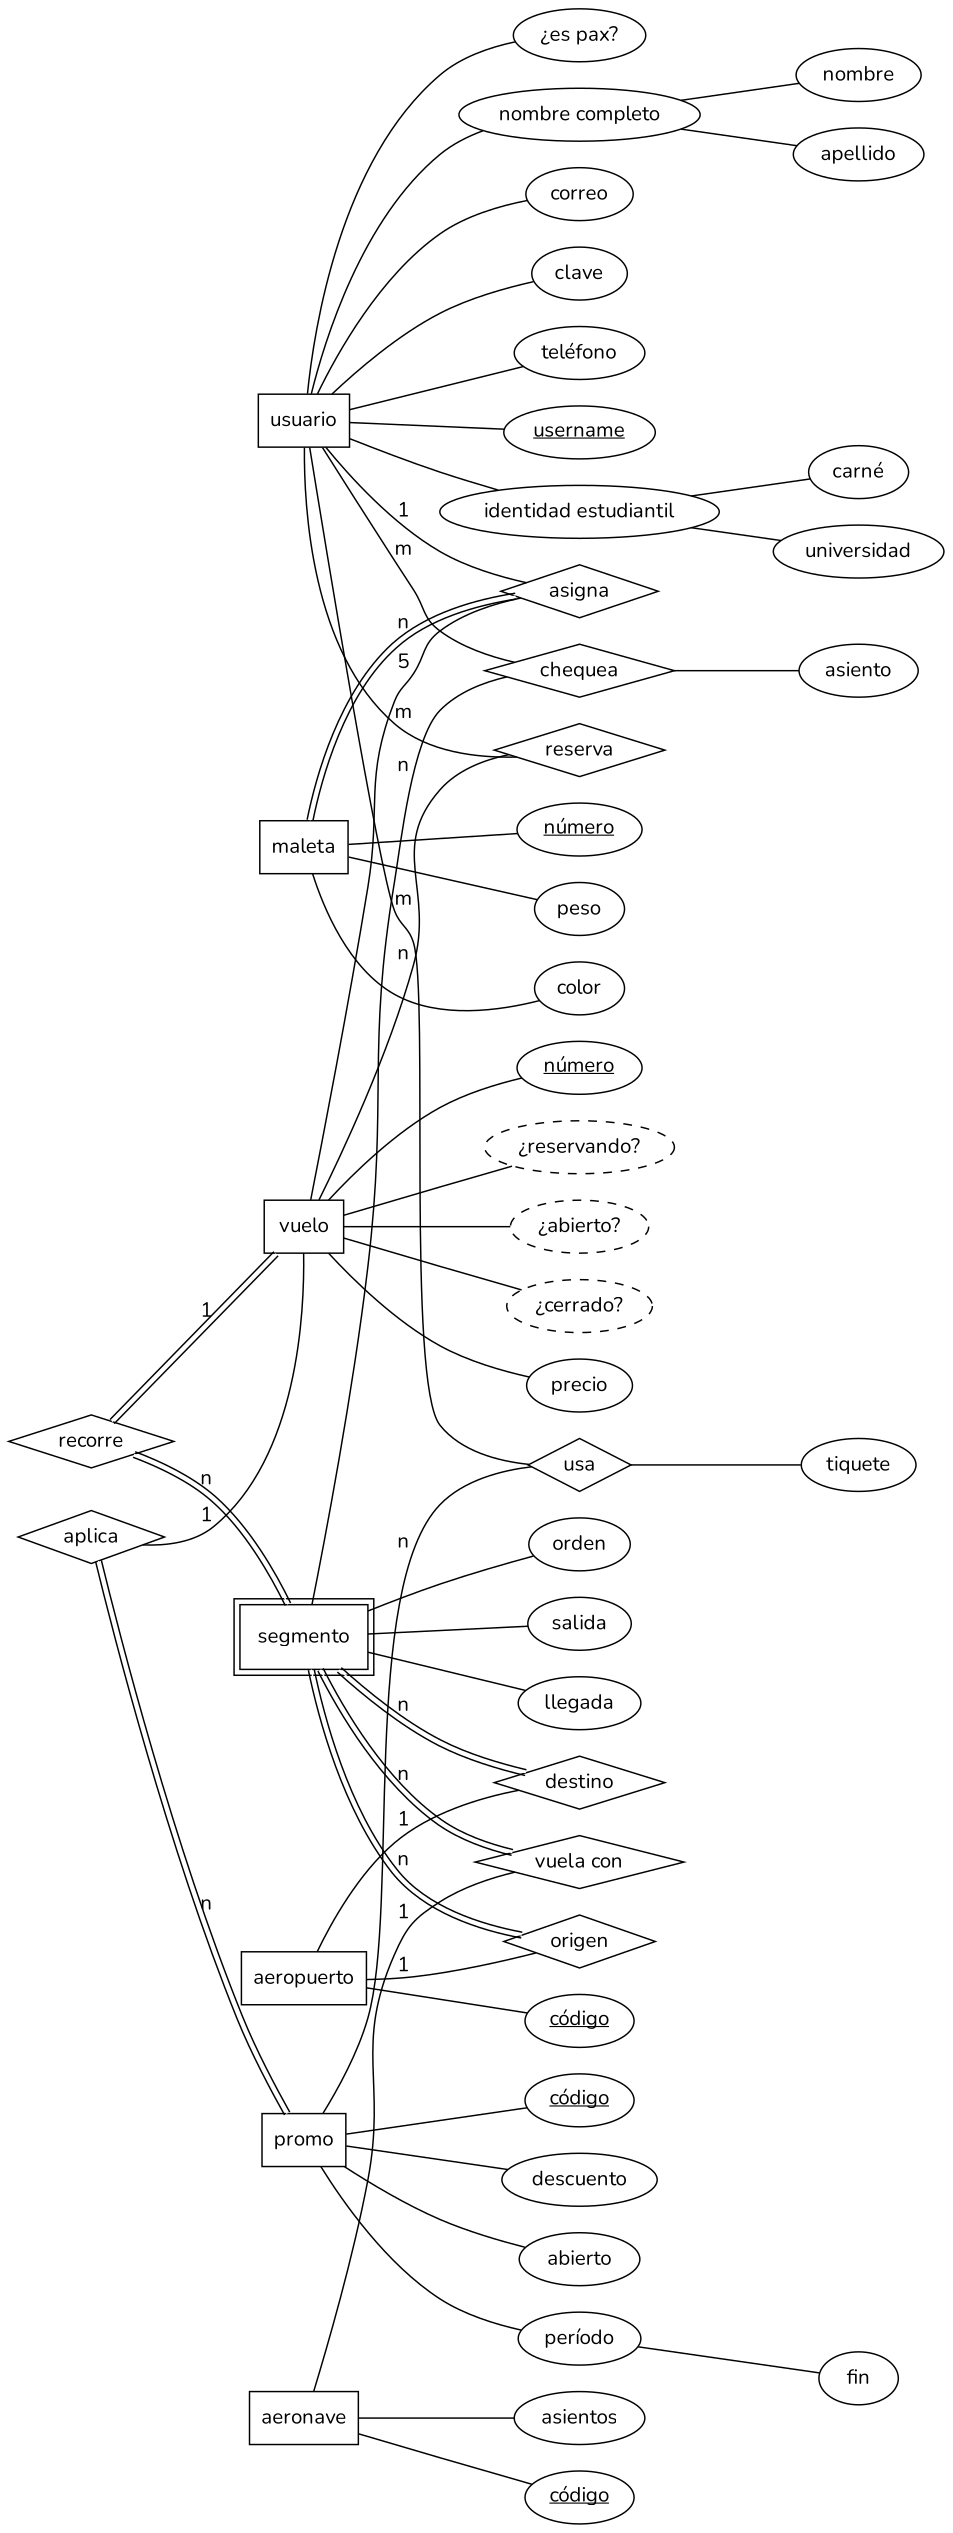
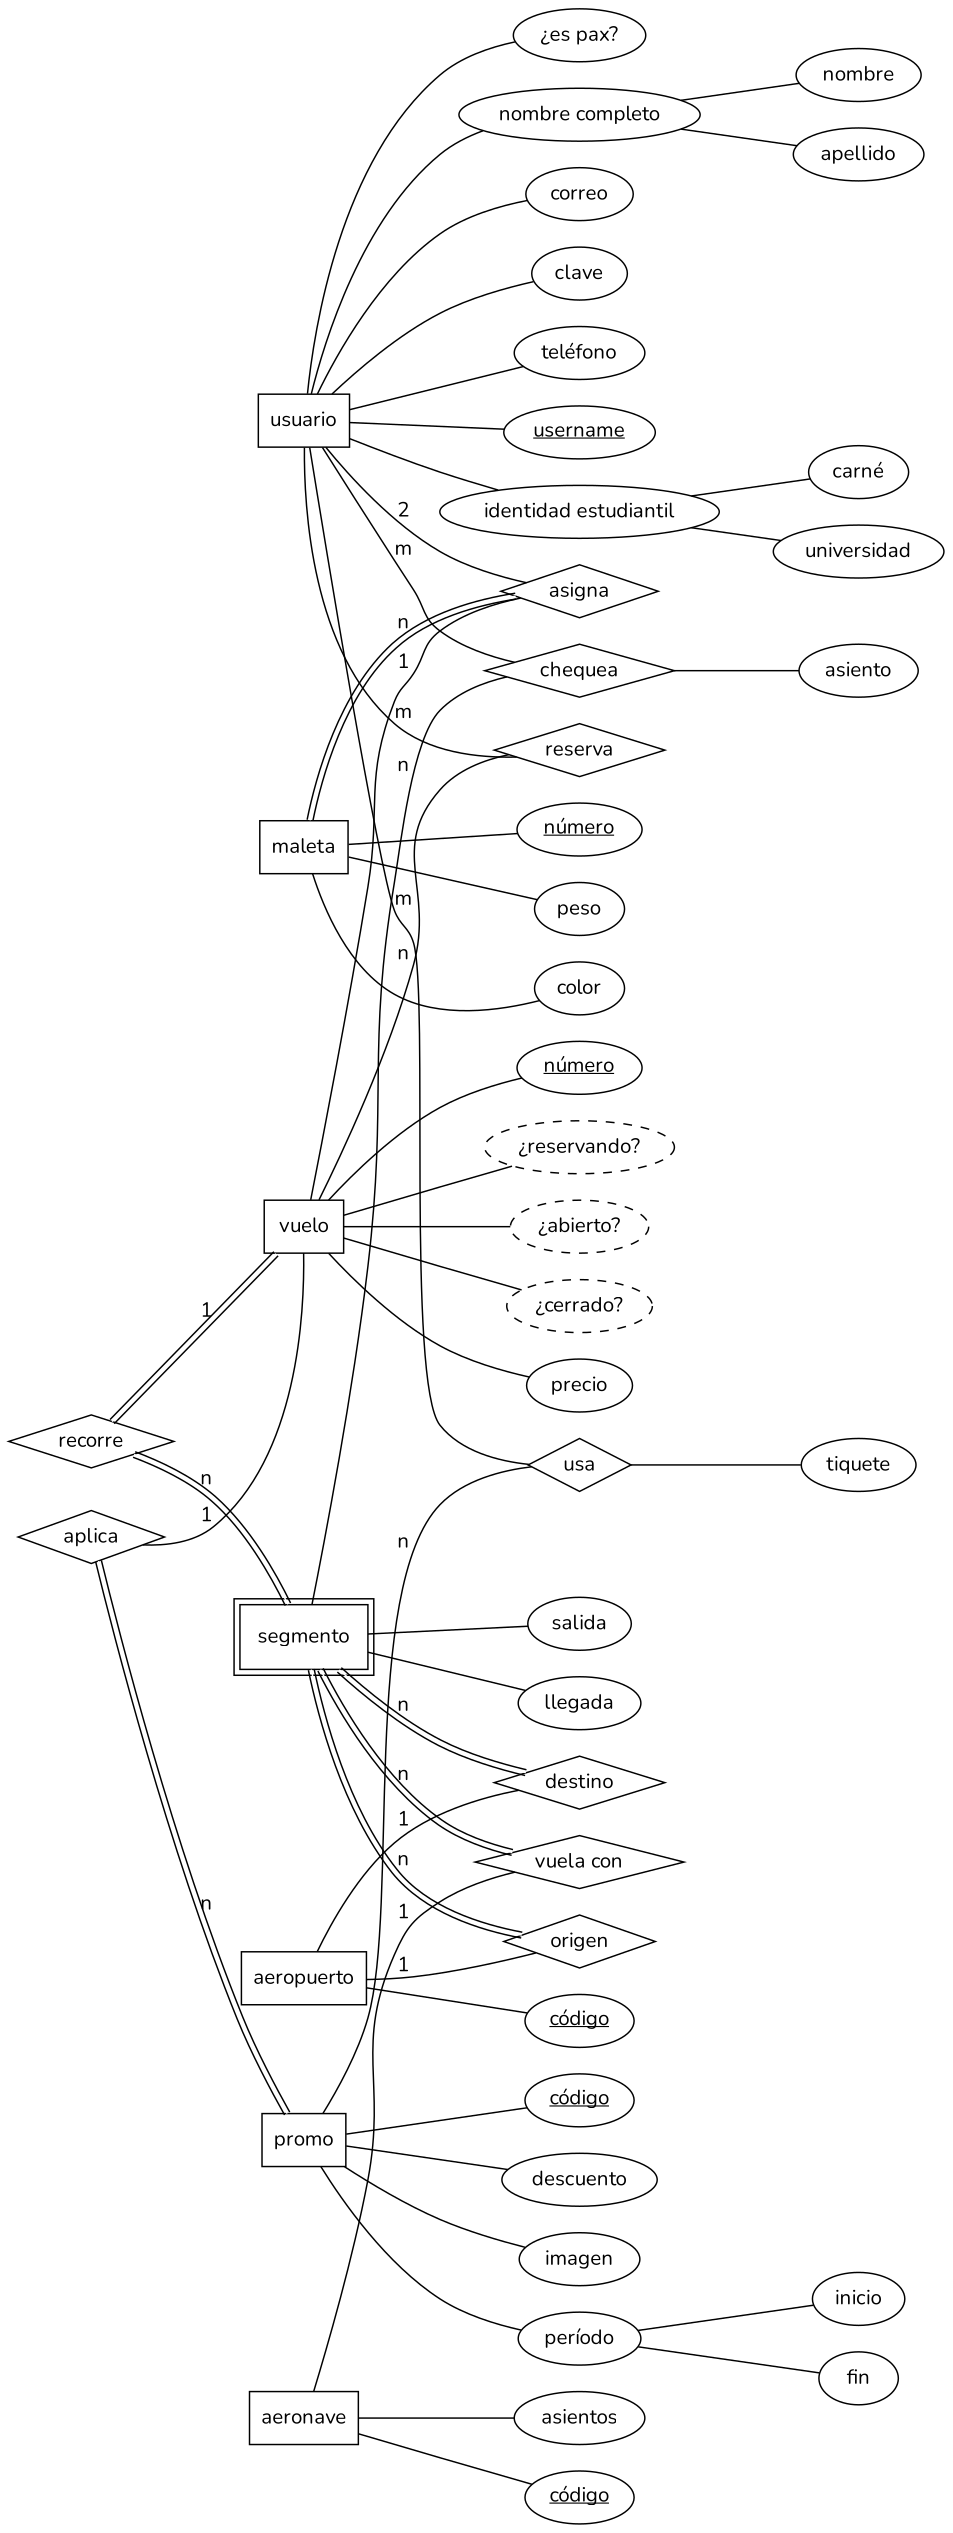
edge "usuario" -- "asigna": label "1" -> "2"
edge "asigna" -- "vuelo": label "5" -> "1"
node "orden": removed
node "abierto": label "abierto" -> "imagen"
node "inicio": added
